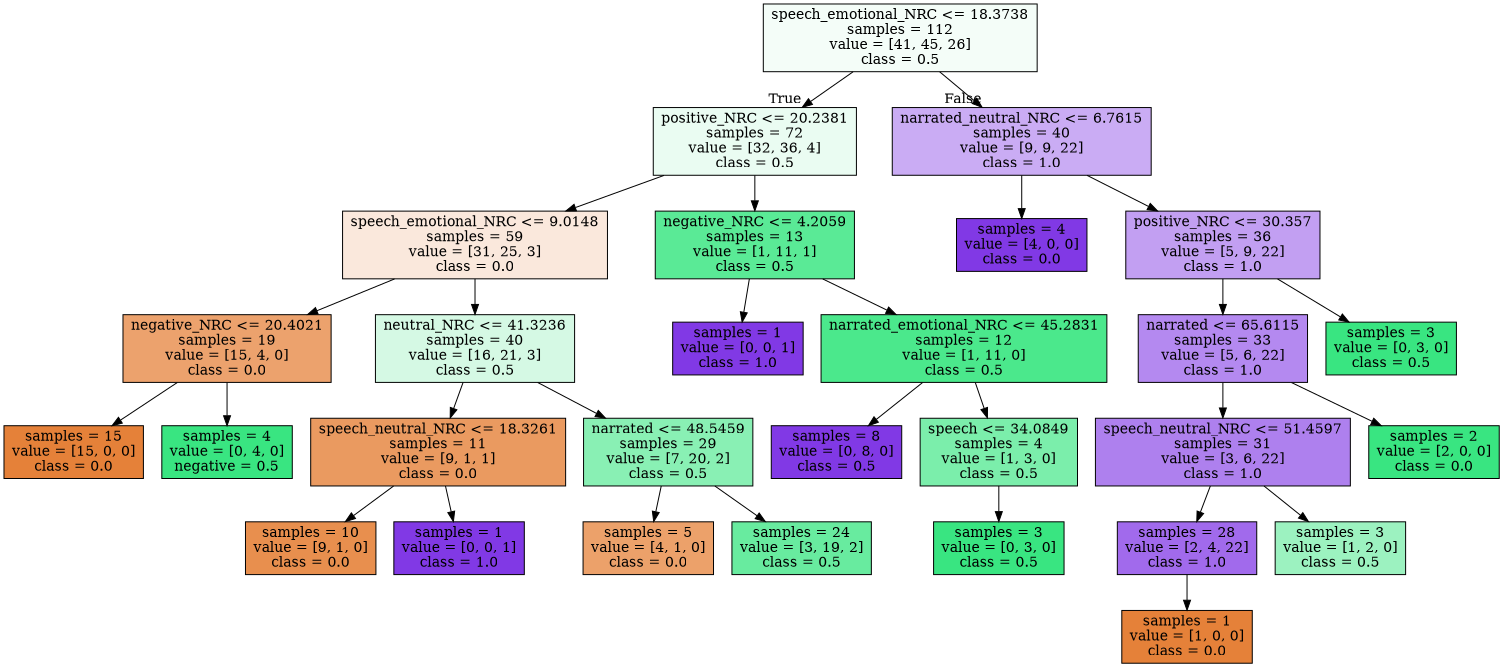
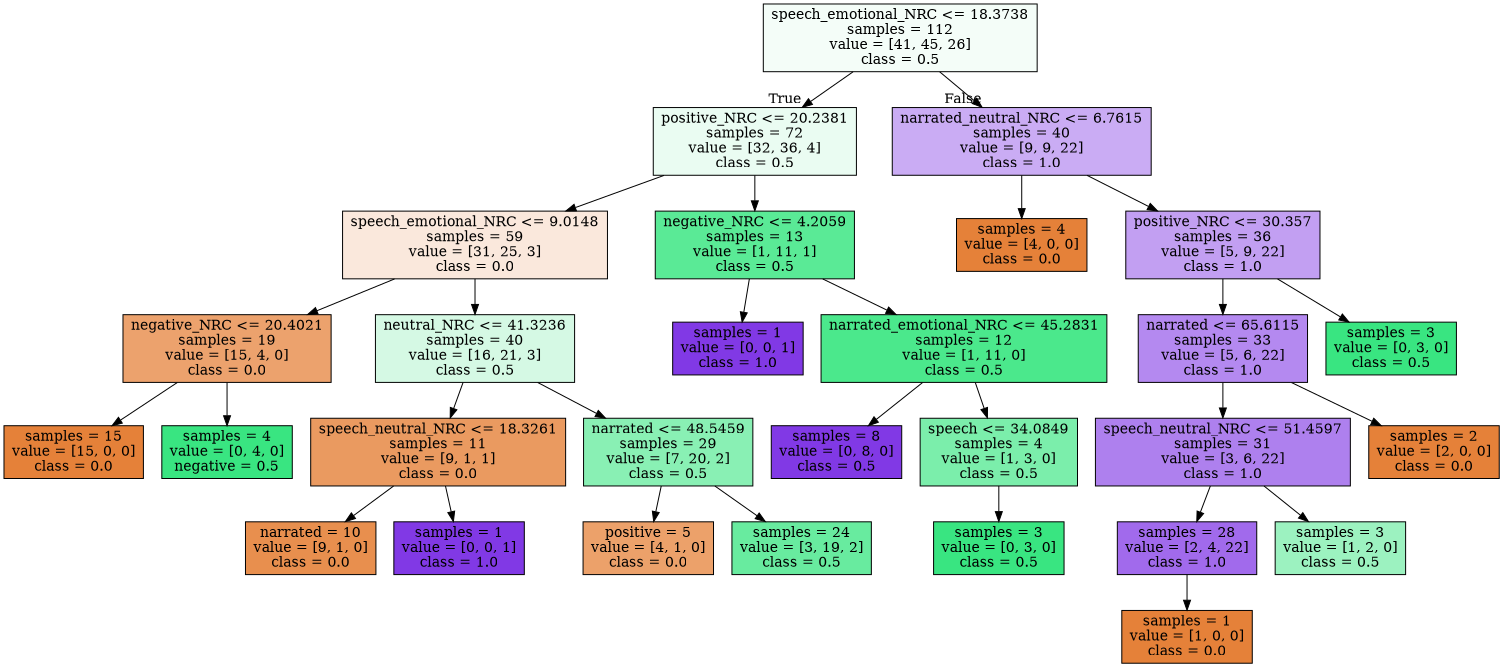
node "samples = 4 value = [4, 0, 0] class = 0.0": fillcolor #8139e5ff -> #e58139ff
node "samples = 2 value = [2, 0, 0] class = 0.0": fillcolor #39e581ff -> #e58139ff
node "samples = 10 value = [9, 1, 0] class = 0.0": label "samples = 10 value = [9, 1, 0] class = 0.0" -> "narrated = 10 value = [9, 1, 0] class = 0.0"
node "samples = 5 value = [4, 1, 0] class = 0.0": label "samples = 5 value = [4, 1, 0] class = 0.0" -> "positive = 5 value = [4, 1, 0] class = 0.0"
